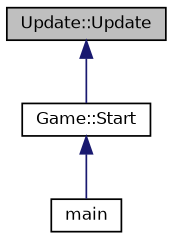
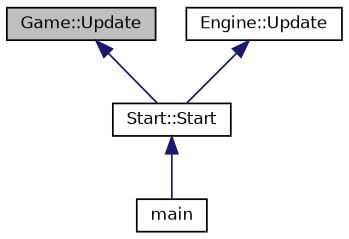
node "Update::Update": label "Update::Update" -> "Game::Update"
node "Engine::Update": added
node "Game::Start": label "Game::Start" -> "Start::Start"
